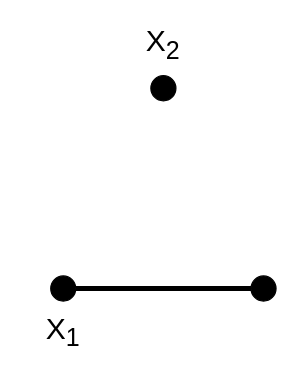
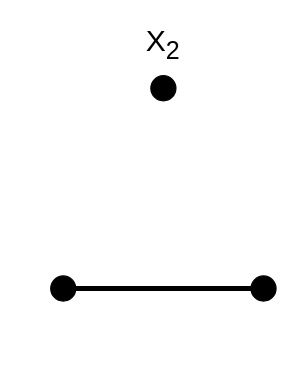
node "X1": removed
